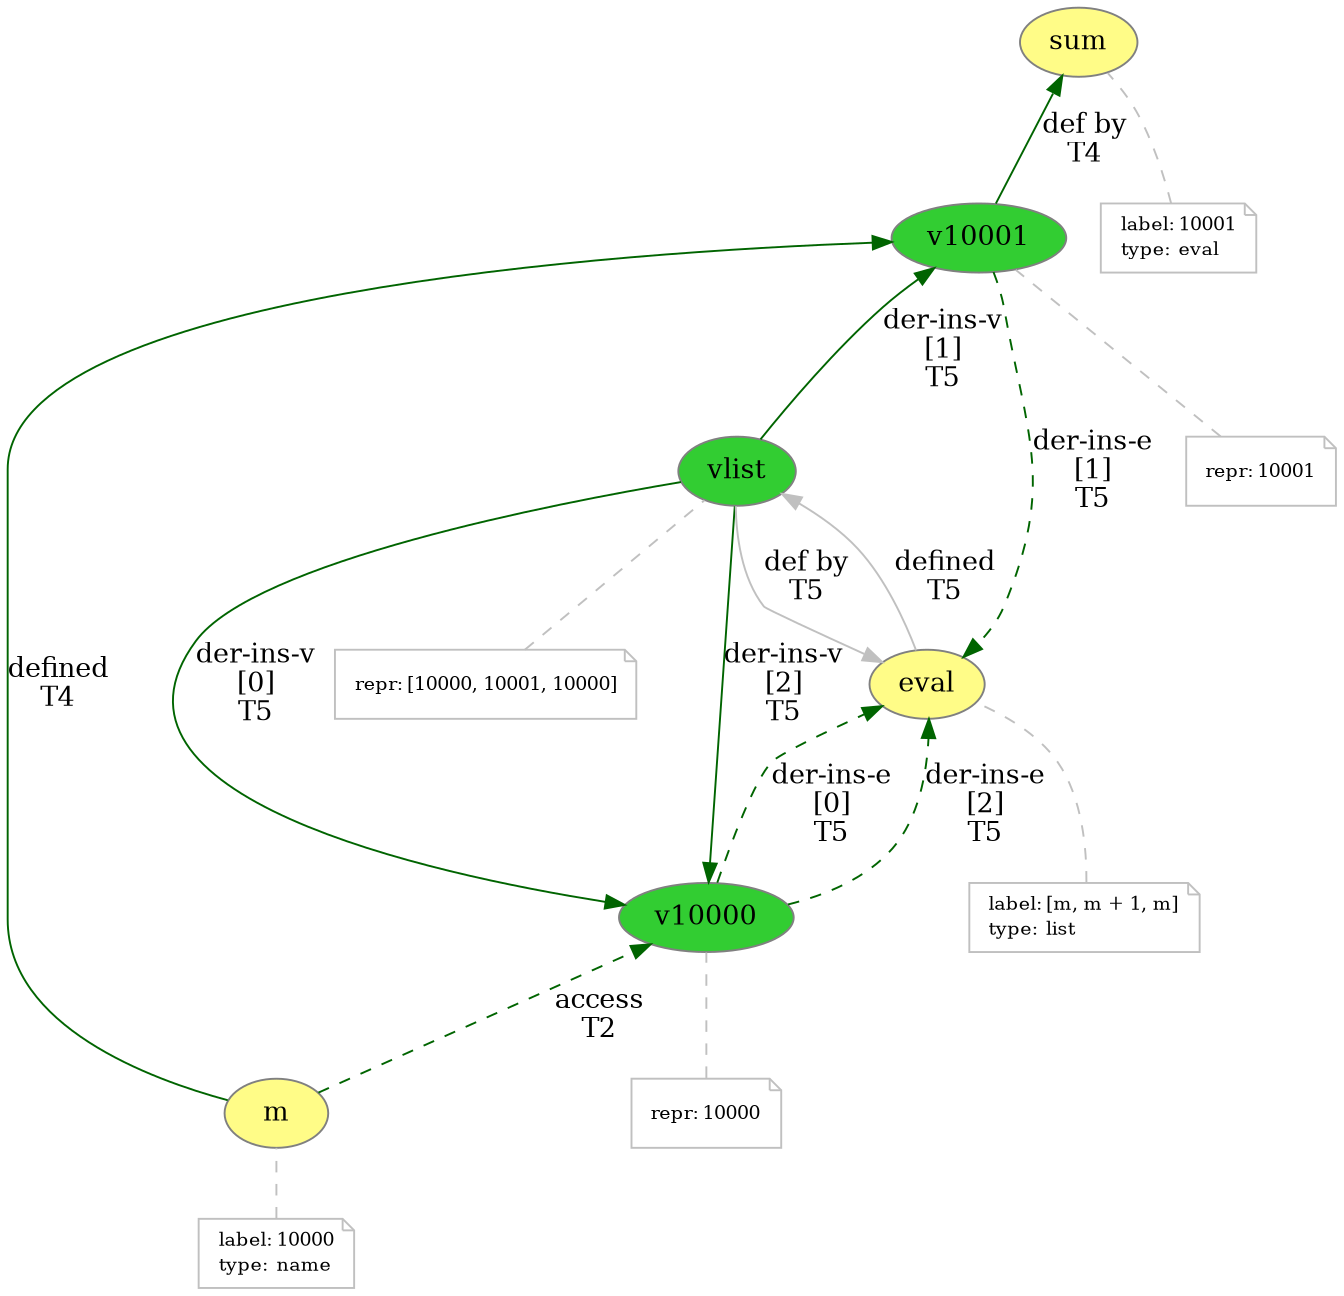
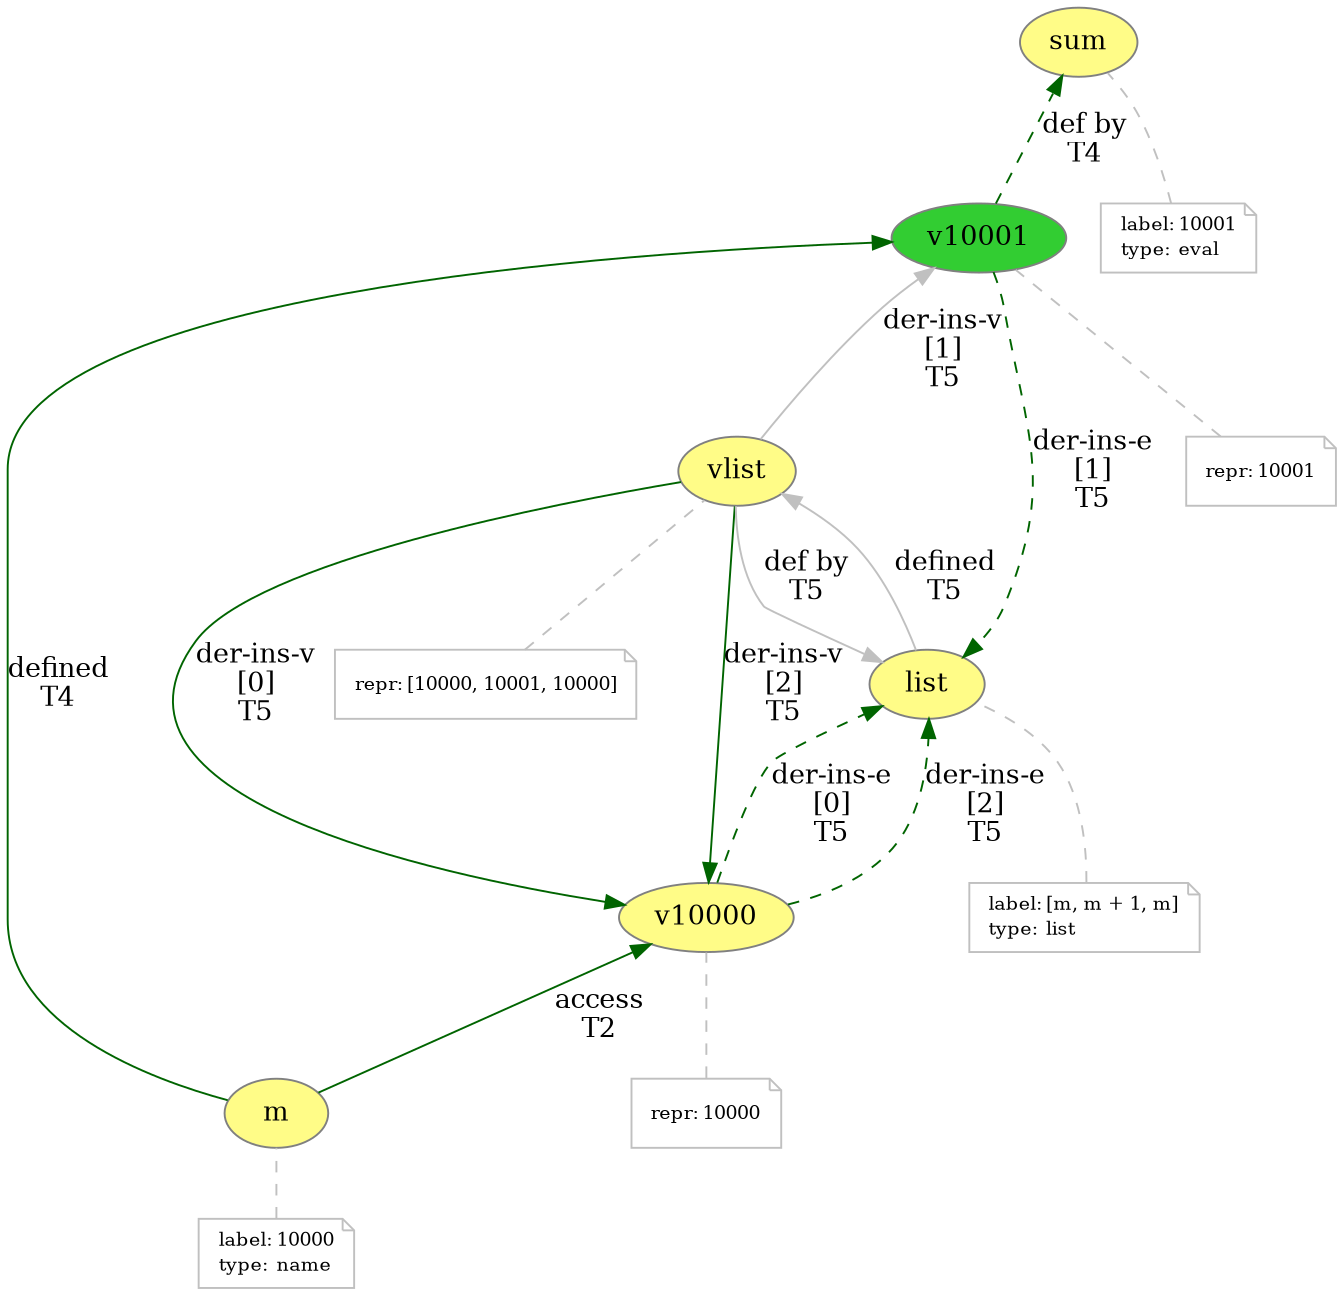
edge "v10001" -> "sum": style solid -> dashed
edge "vlist" -> "v10001": color darkgreen -> gray
node "vlist": fillcolor #32cd32 -> #fffc87
node "eval": label "eval" -> "list"
node "v10000": fillcolor #32cd32 -> #fffc87
edge "m" -> "v10000": style dashed -> solid
